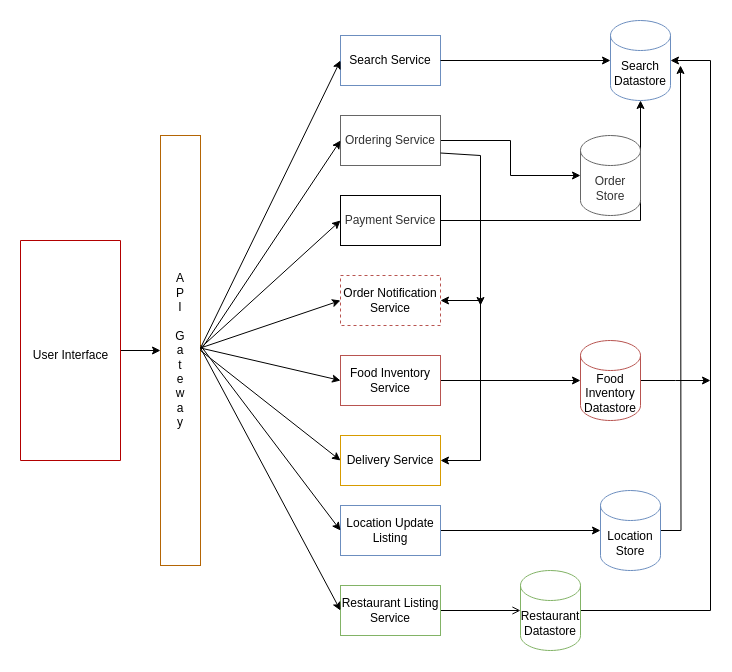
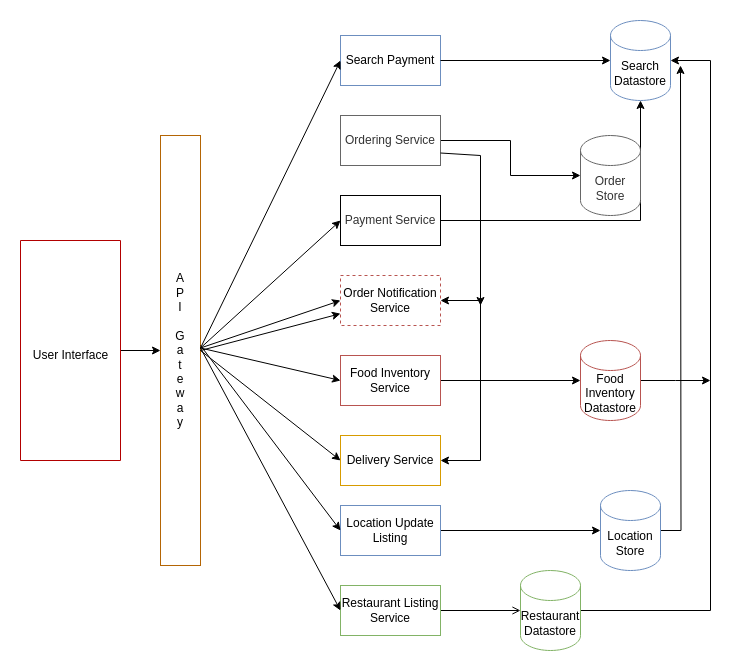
node "Search Service": label "Search Service" -> "Search Payment"
edge "A P I G a t e w a y" -> "Ordering Service": now "A P I G a t e w a y" -> "Order Notification Service"
